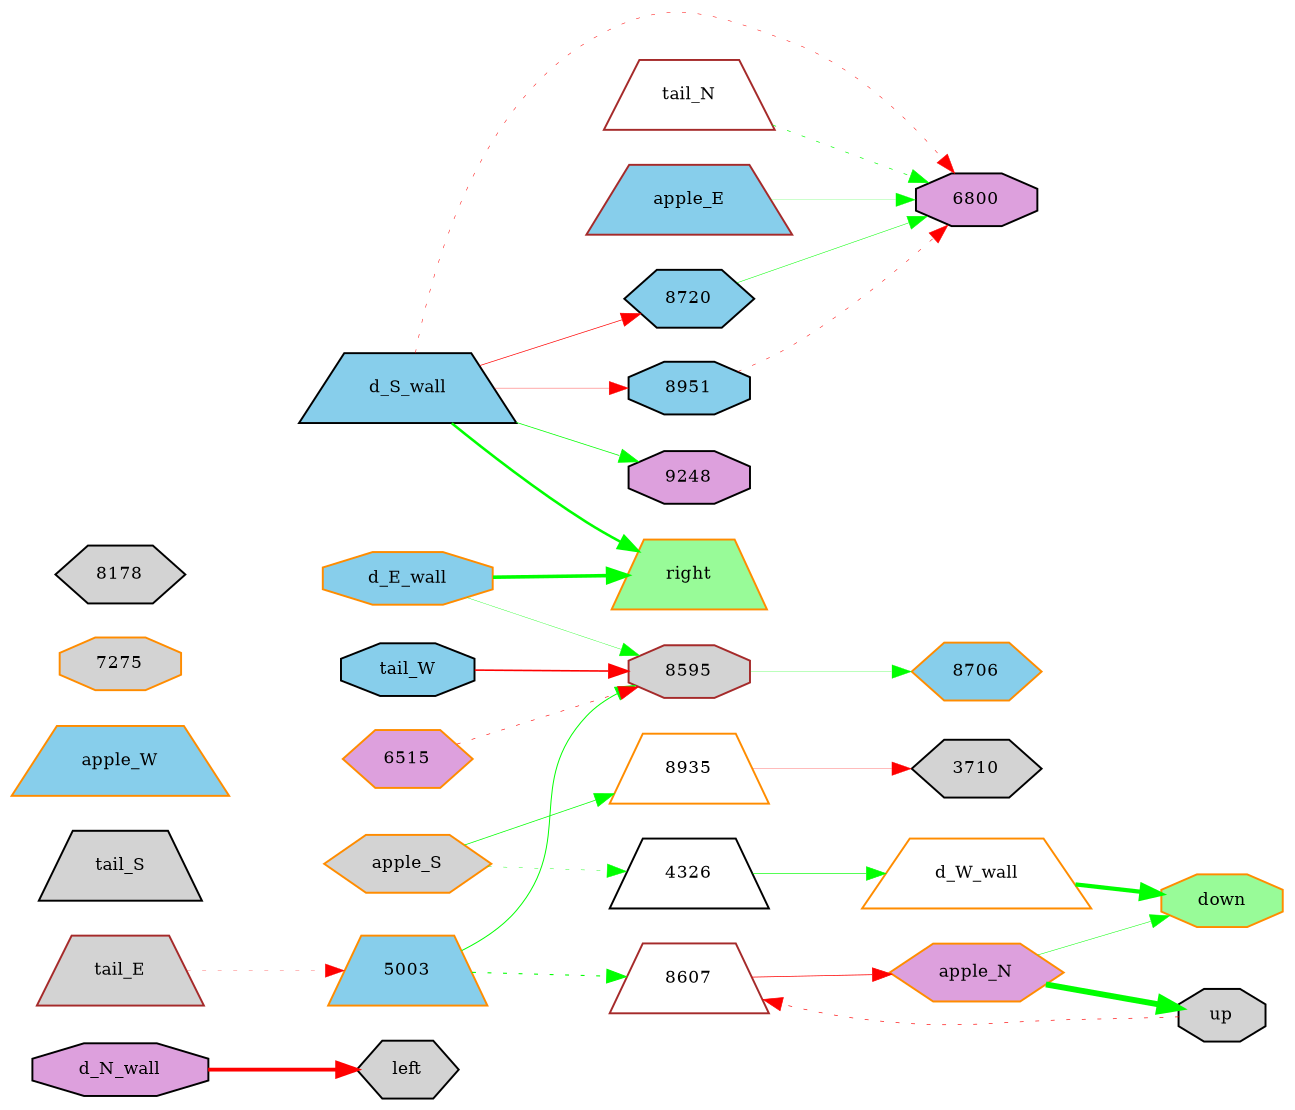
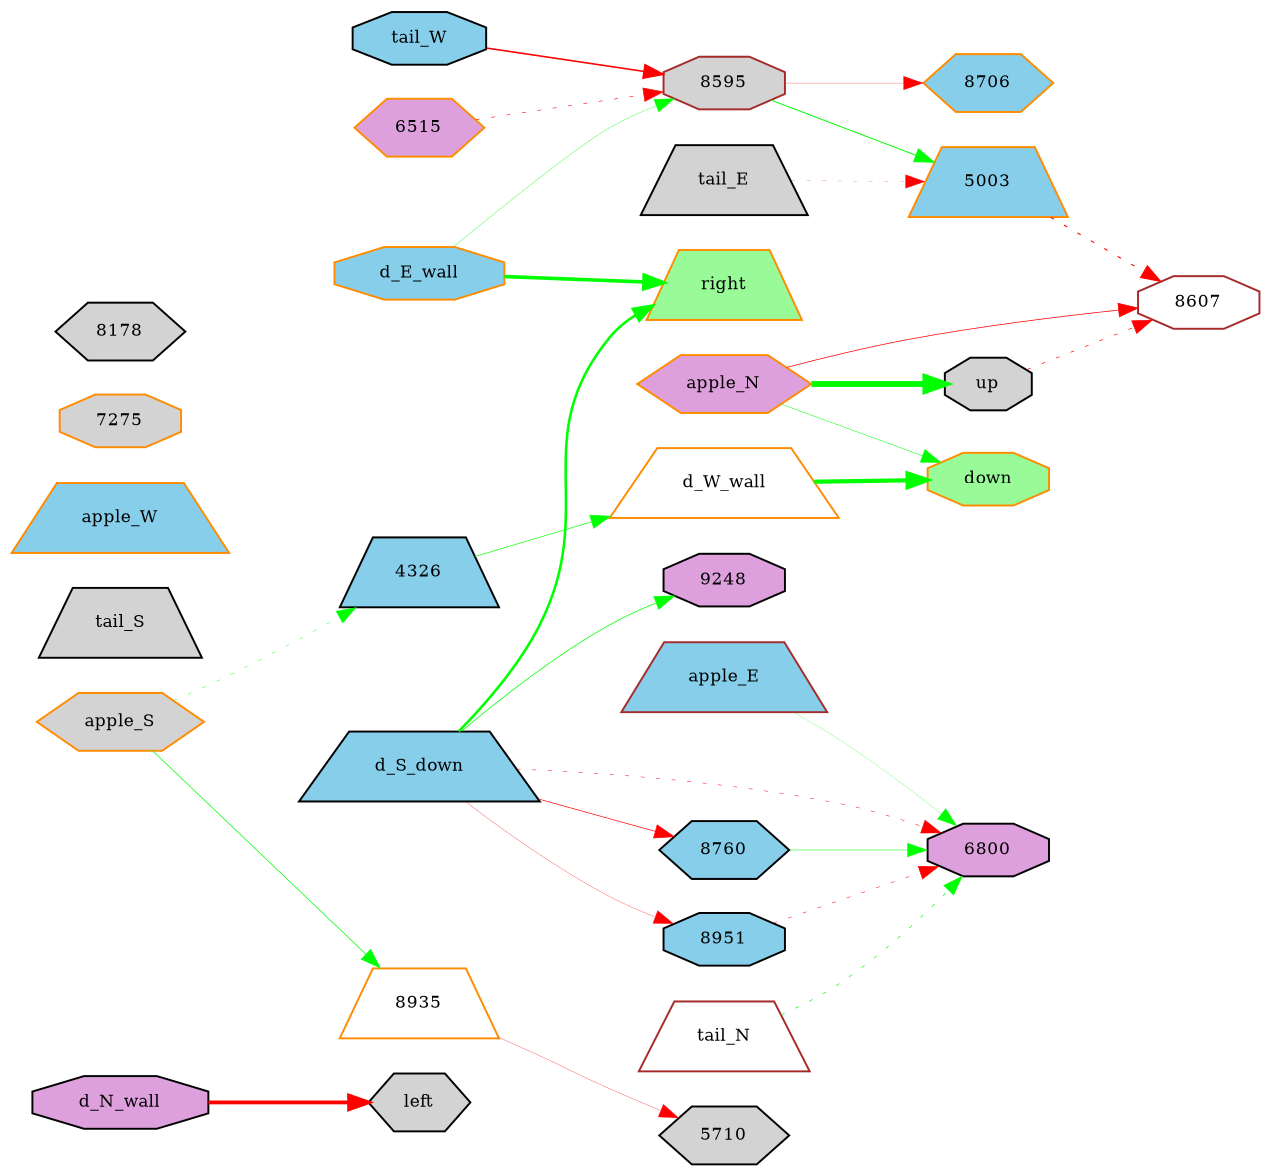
node "8720": label "8720" -> "8760"
node "d_S_wall": label "d_S_wall" -> "d_S_down"
edge "8595" -> "8706": color green -> red
node "3710": label "3710" -> "5710"
edge "5003" -> "8595": reversed
node "4326": fillcolor white -> skyblue
node "tail_E": color brown -> black
edge "5003" -> "8607": color green -> red
edge "8607" -> "apple_N": reversed
node "8607": shape trapezium -> octagon
